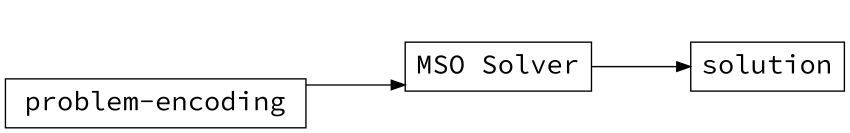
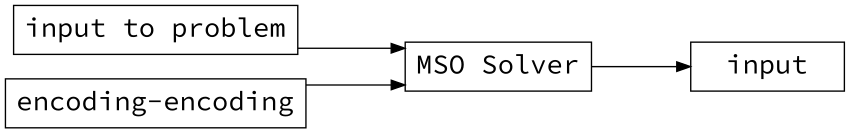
node "input to problem": added
node "solution": label "solution" -> "input"
node "problem-encoding": label "problem-encoding" -> "encoding-encoding"
